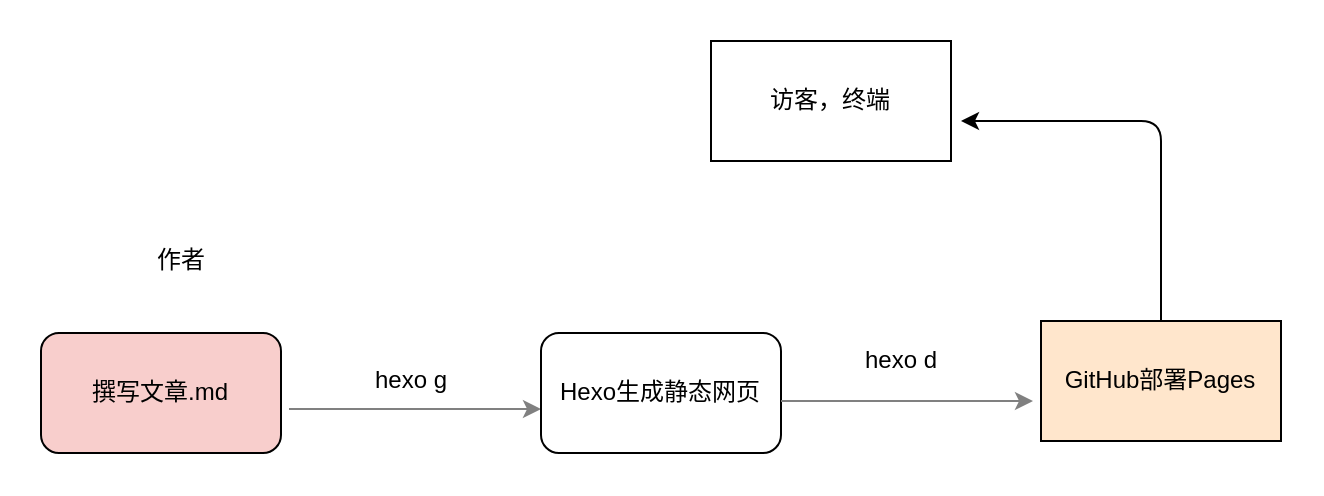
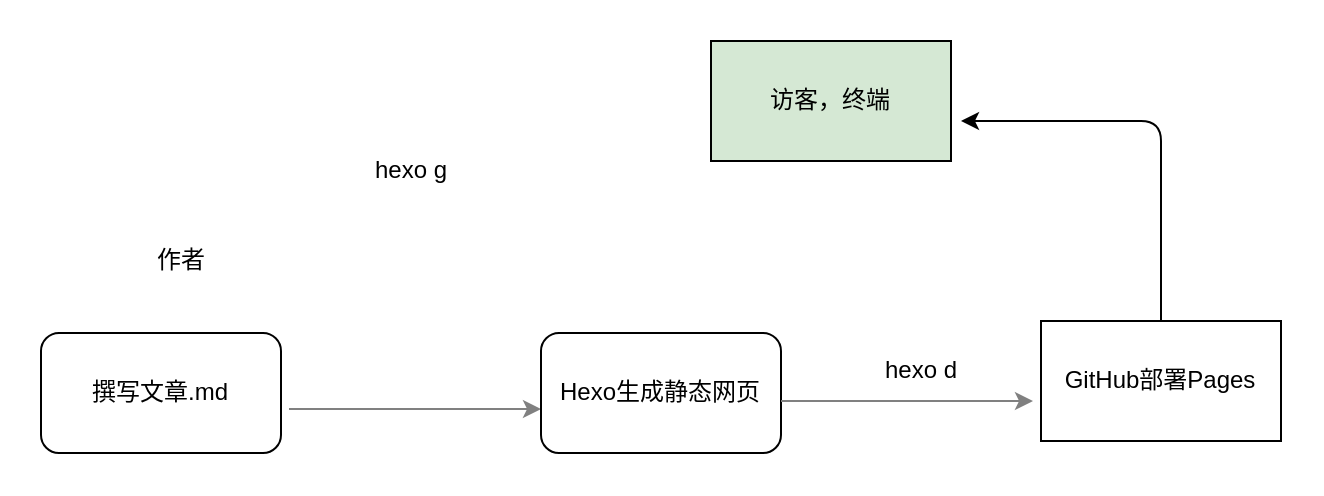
node "访客，终端": fillcolor #ffffff -> #d5e8d4
node "hexo d": moved (901, 361) -> (921, 371)
node "hexo g": moved (411, 381) -> (411, 171)
node "GitHub部署Pages": fillcolor #ffe6cc -> #ffffff
node "撰写文章.md": fillcolor #f8cecc -> #ffffff
